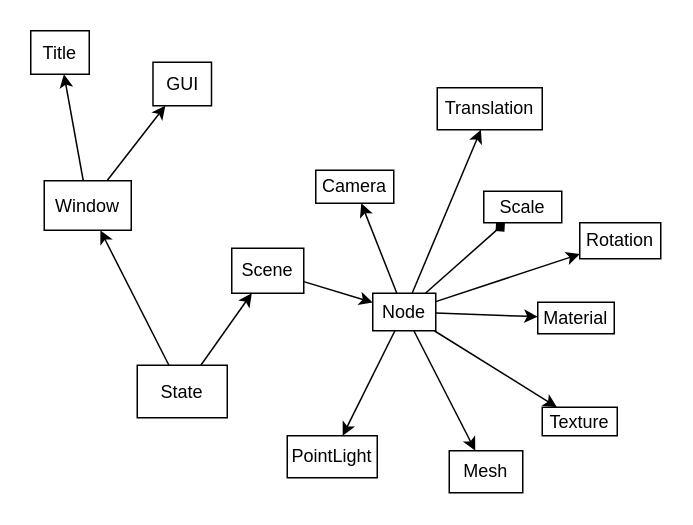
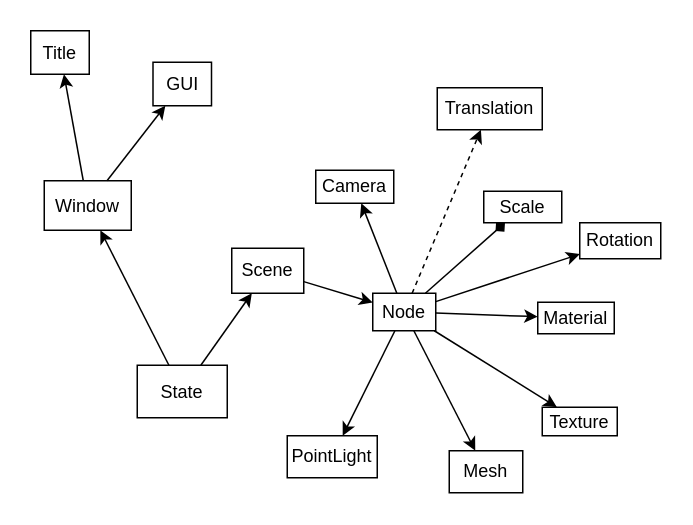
edge "Node" -> "Translation": style solid -> dashed
